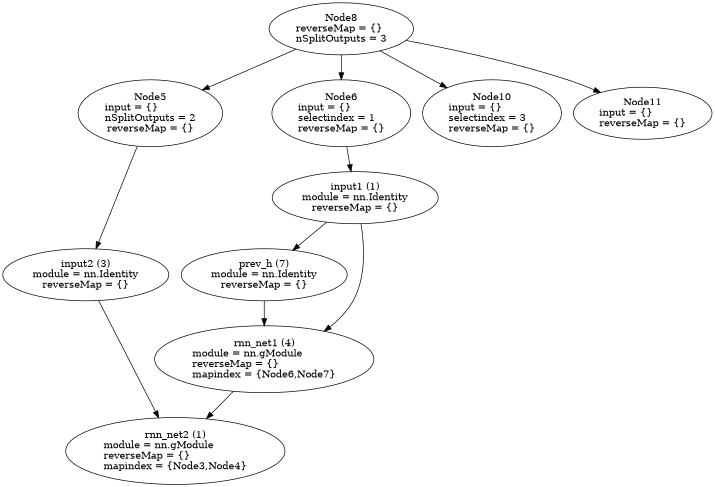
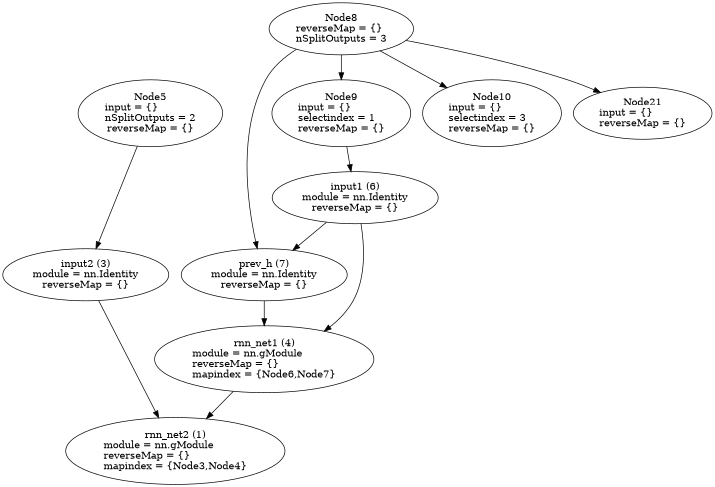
edge "Node8 reverseMap = {} nSplitOutputs = 3" -> "Node5 input = {} nSplitOutputs = 2 reverseMap = {}": now "Node8 reverseMap = {} nSplitOutputs = 3" -> "prev_h (7) module = nn.Identity reverseMap = {}"
node "Node6 input = {} selectindex = 1 reverseMap = {}": label "Node6 input = {} selectindex = 1 reverseMap = {}" -> "Node9 input = {} selectindex = 1 reverseMap = {}"
node "Node11 input = {} reverseMap = {}": label "Node11 input = {} reverseMap = {}" -> "Node21 input = {} reverseMap = {}"
node "input1 (1) module = nn.Identity reverseMap = {}": label "input1 (1) module = nn.Identity reverseMap = {}" -> "input1 (6) module = nn.Identity reverseMap = {}"
